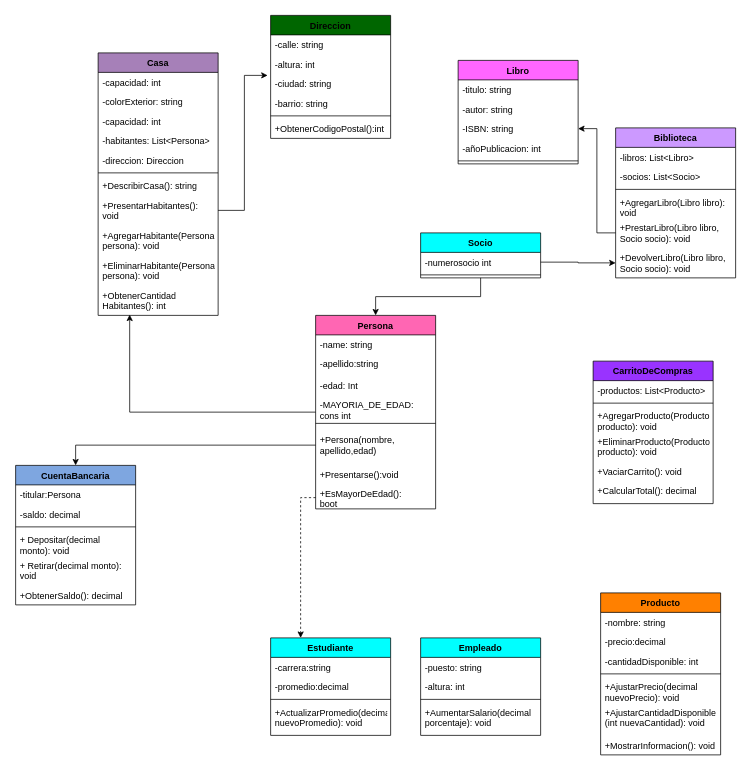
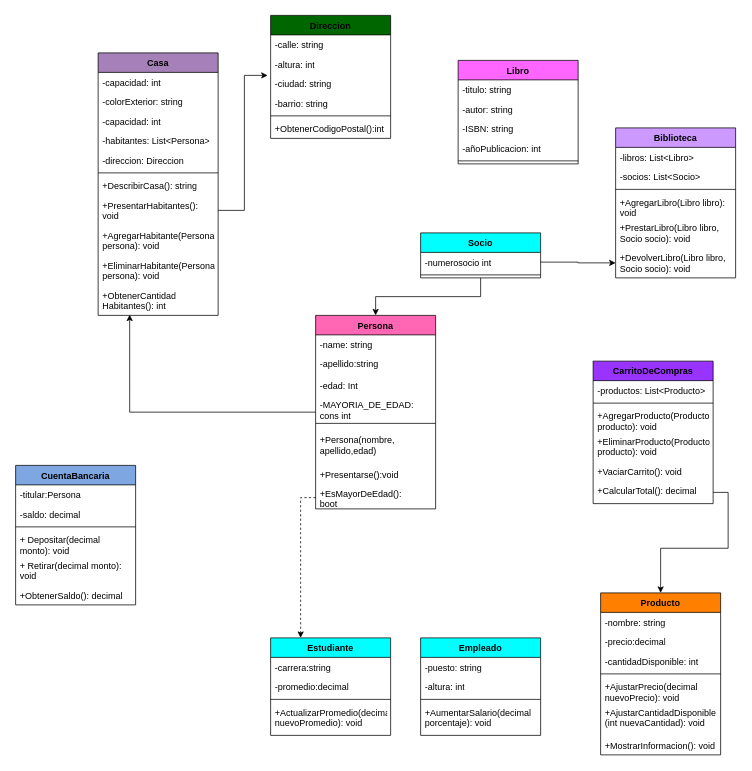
edge "+PrestarLibro(Libro libro, Socio socio): void" -> "-ISBN: string": removed
edge "+Persona(nombre, apellido,edad)" -> "CuentaBancaria": removed
edge "+CalcularTotal(): decimal" -> "Producto": added
